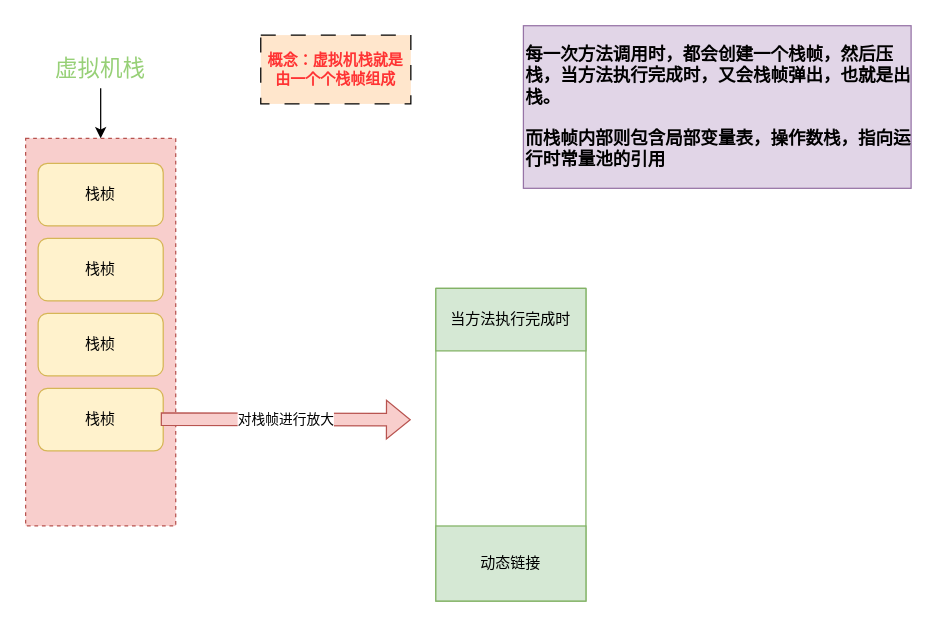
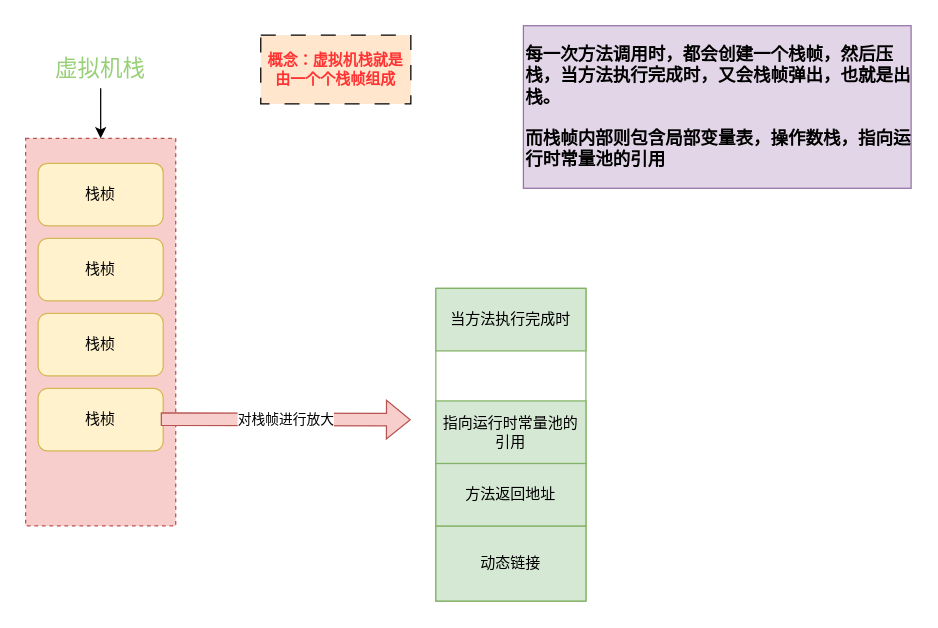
node "指向运行时常量池的引用": added
node "方法返回地址": added
